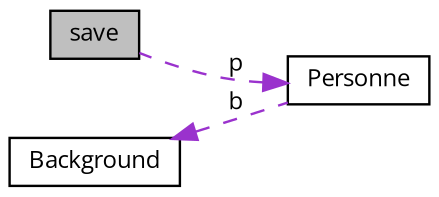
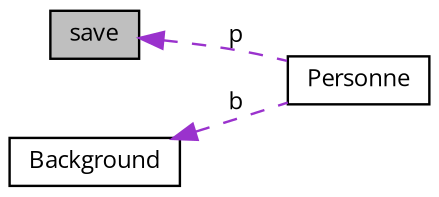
edge "save" -> "Personne": reversed
